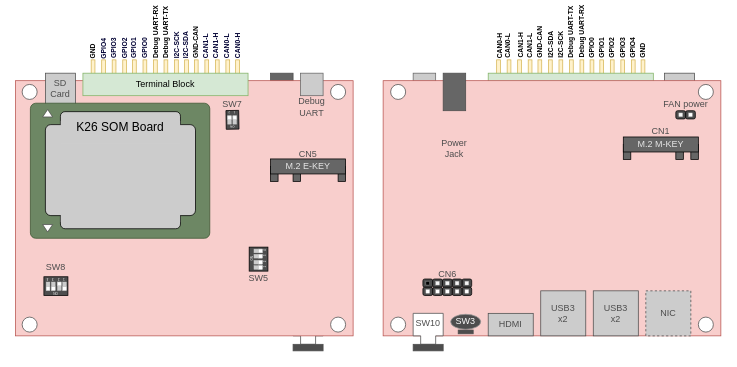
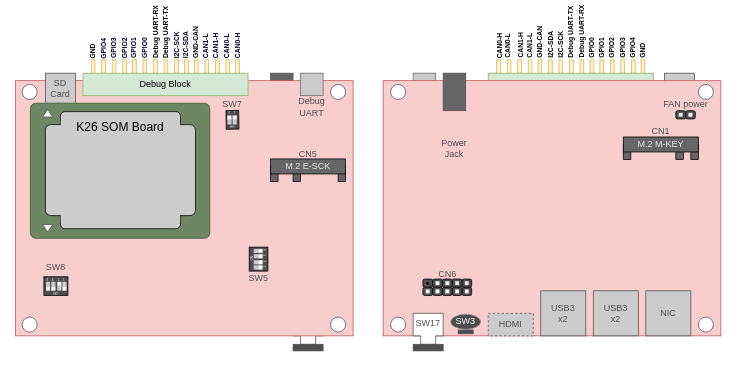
node "Terminal Block": label "Terminal Block" -> "Debug Block"
node "M.2 E-KEY": label "M.2 E-KEY" -> "M.2 E-SCK"
node "NIC": style dashed -> solid
node "SW10": label "SW10" -> "SW17"
node "HDMI": style solid -> dashed
